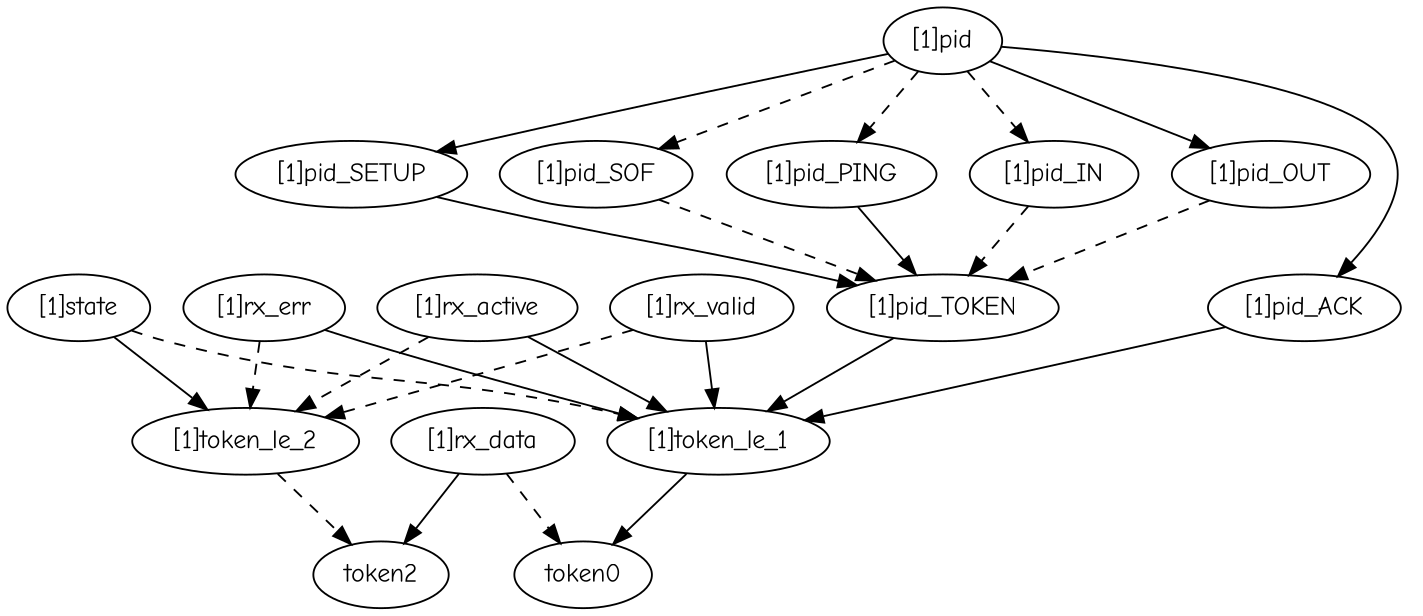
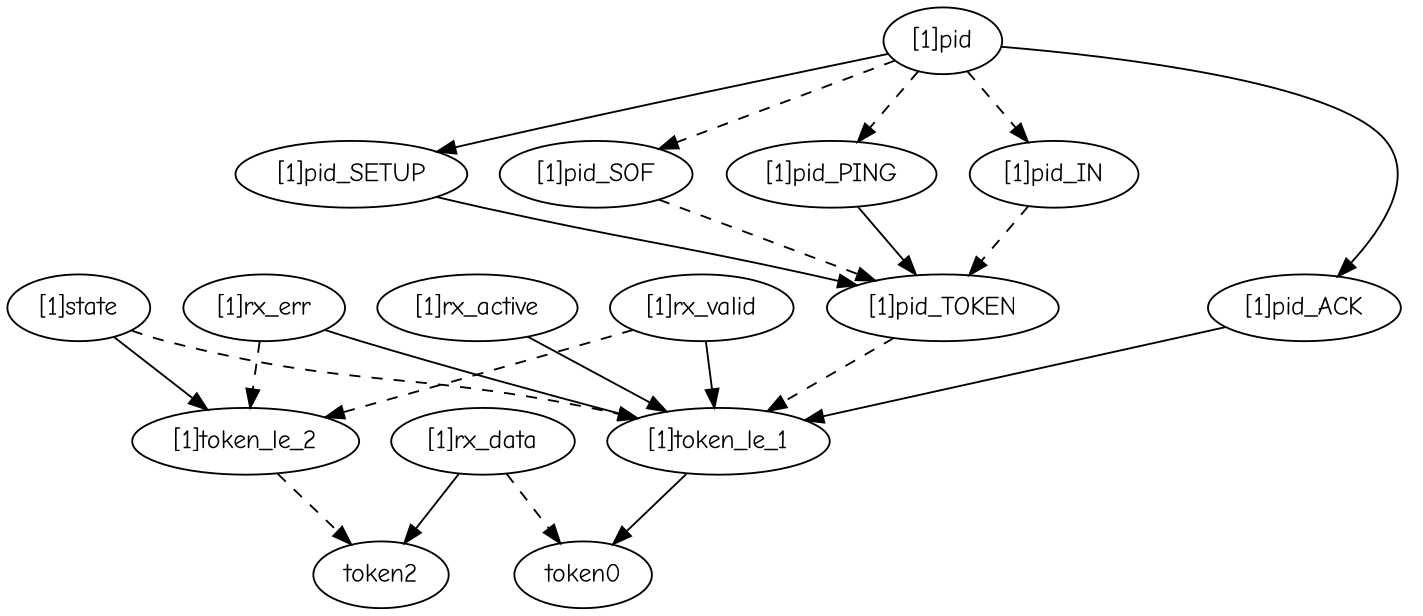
node "[1]pid_OUT": removed
edge "[1]rx_active" -> "[1]token_le_2": removed
edge "[1]pid_TOKEN" -> "[1]token_le_1": style solid -> dashed
